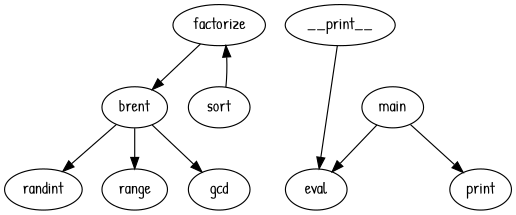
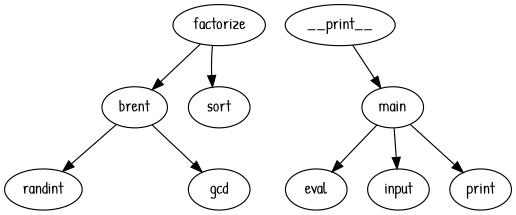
edge "sort" -> "factorize": reversed
edge "__print__" -> "eval": now "__print__" -> "main"
node "range": removed
node "input": added
